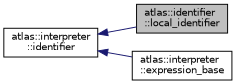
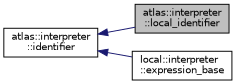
node "atlas::identifier ::local_identifier": label "atlas::identifier ::local_identifier" -> "atlas::interpreter ::local_identifier"
node "atlas::interpreter ::expression_base": label "atlas::interpreter ::expression_base" -> "local::interpreter ::expression_base"
